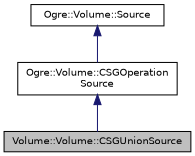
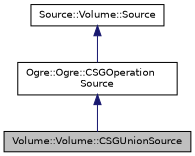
node "Ogre::Volume::Source": label "Ogre::Volume::Source" -> "Source::Volume::Source"
node "Ogre::Volume::CSGOperation Source": label "Ogre::Volume::CSGOperation Source" -> "Ogre::Ogre::CSGOperation Source"
